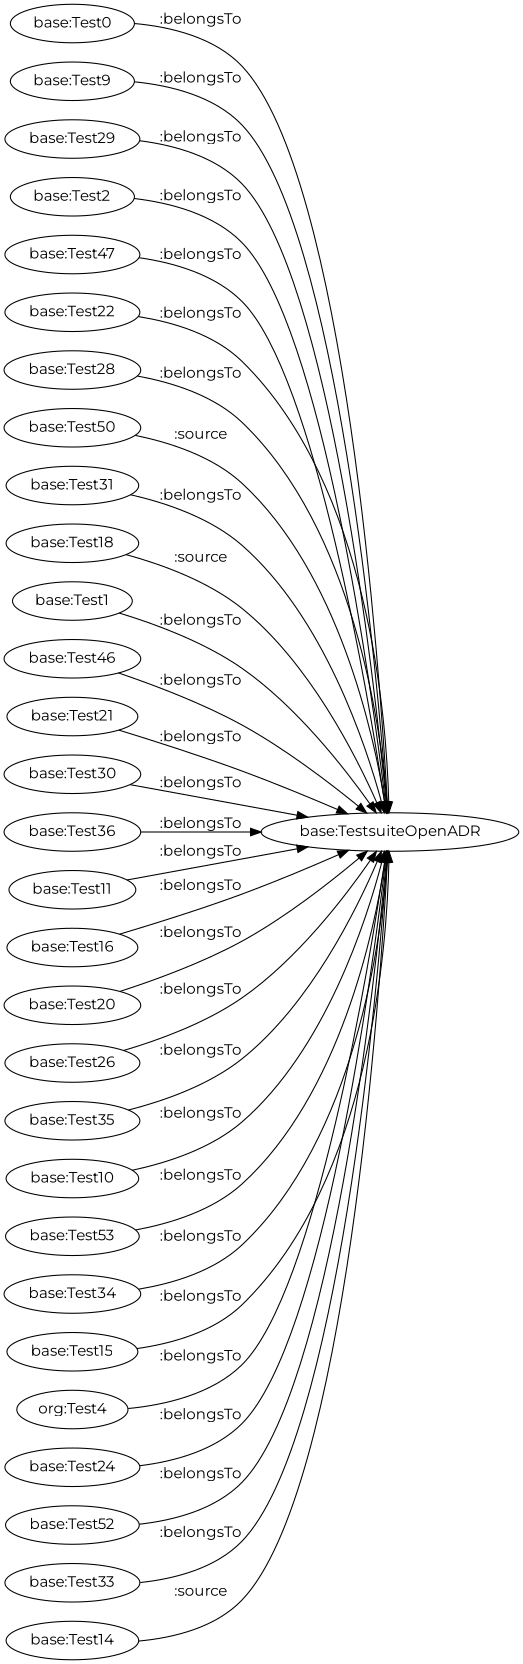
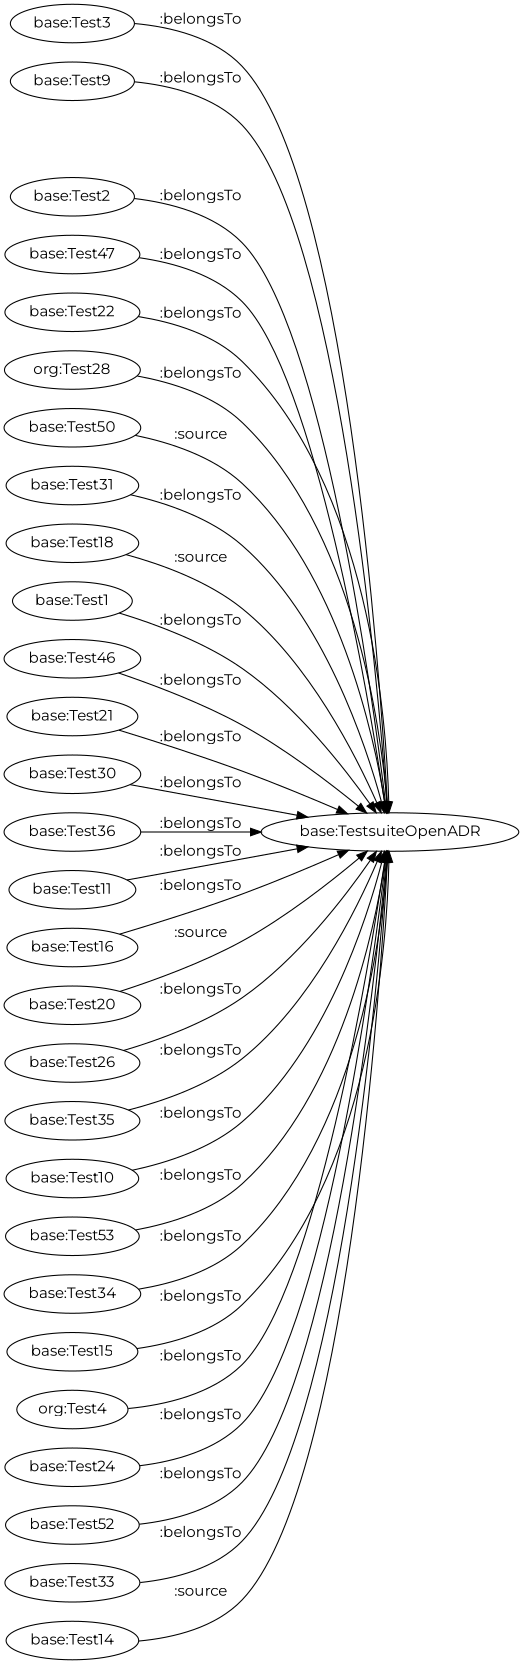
node "base:Test0": label "base:Test0" -> "base:Test3"
node "base:Test29": removed
node "base:Test28": label "base:Test28" -> "org:Test28"
edge "base:Test20" -> "base:TestsuiteOpenADR": label ":belongsTo" -> ":source"
